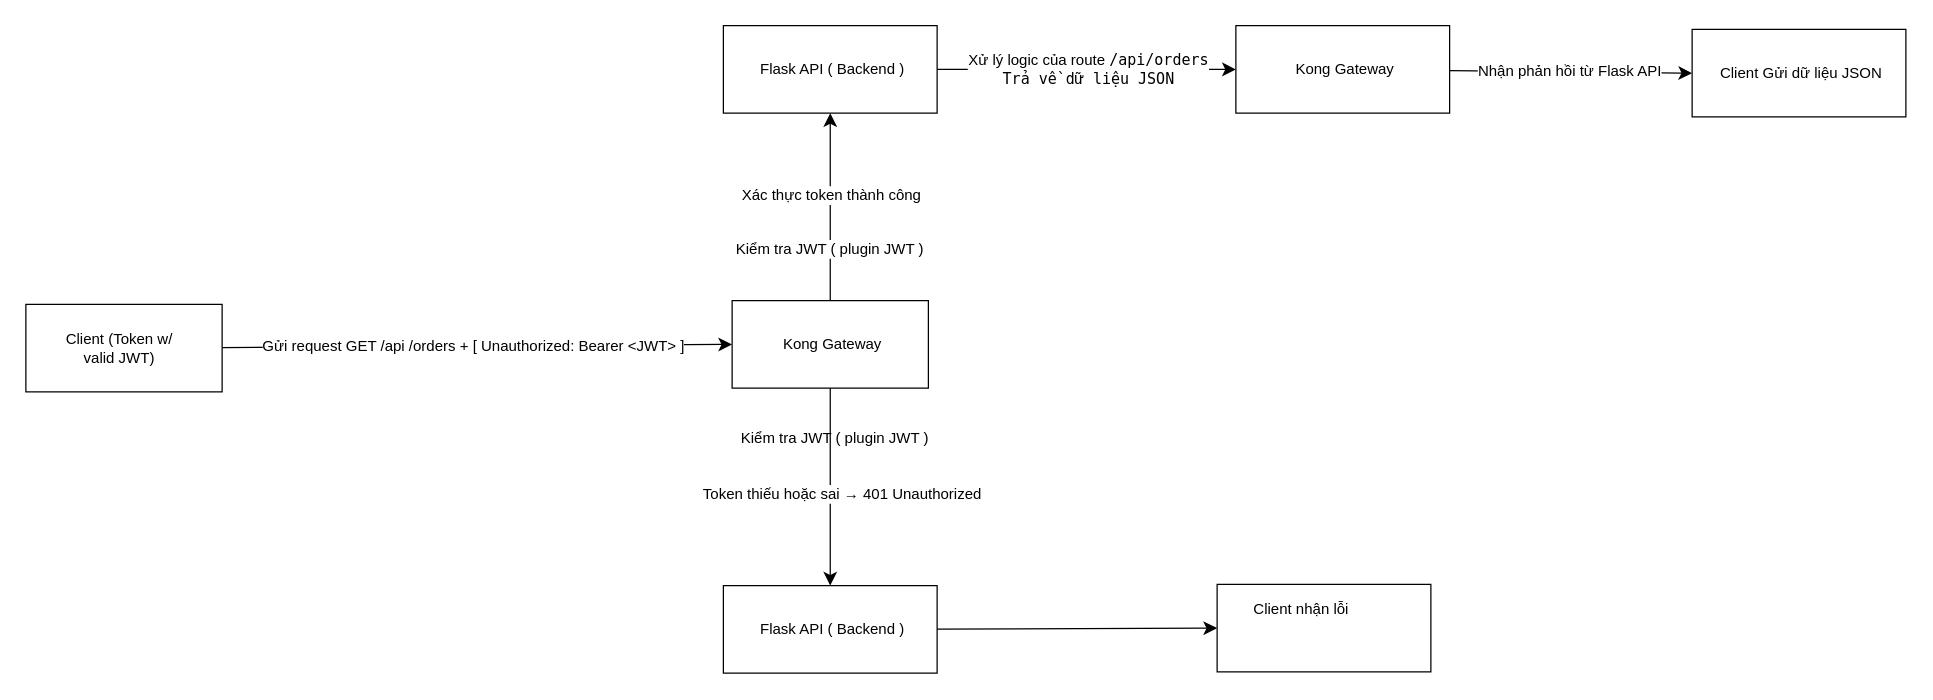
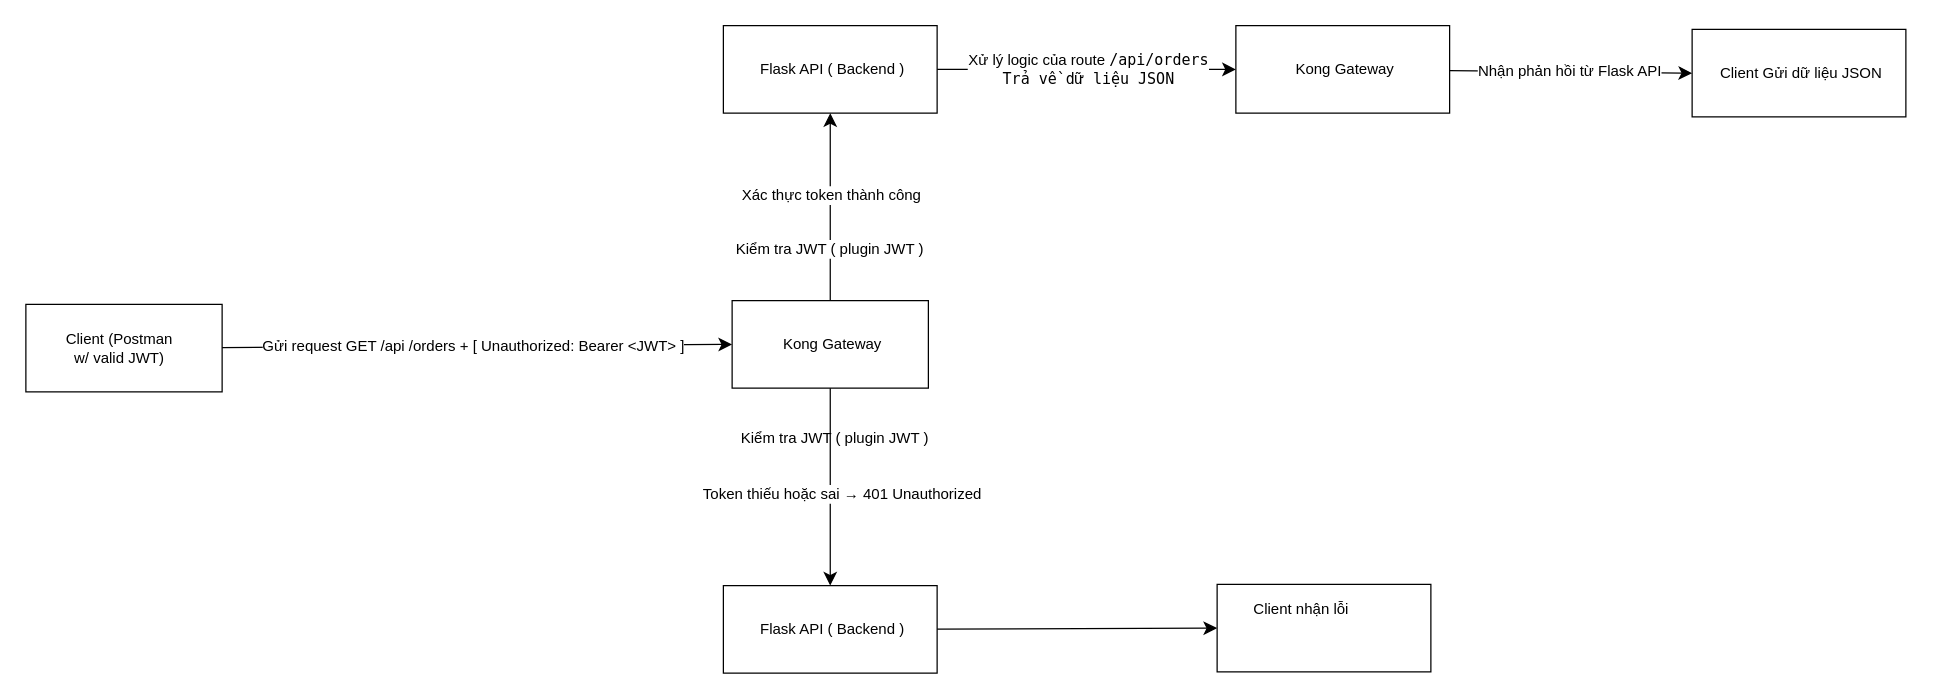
node "Client (Token w/ valid JWT)": label "Client (Token w/ valid JWT)" -> "Client (Postman w/ valid JWT)"
